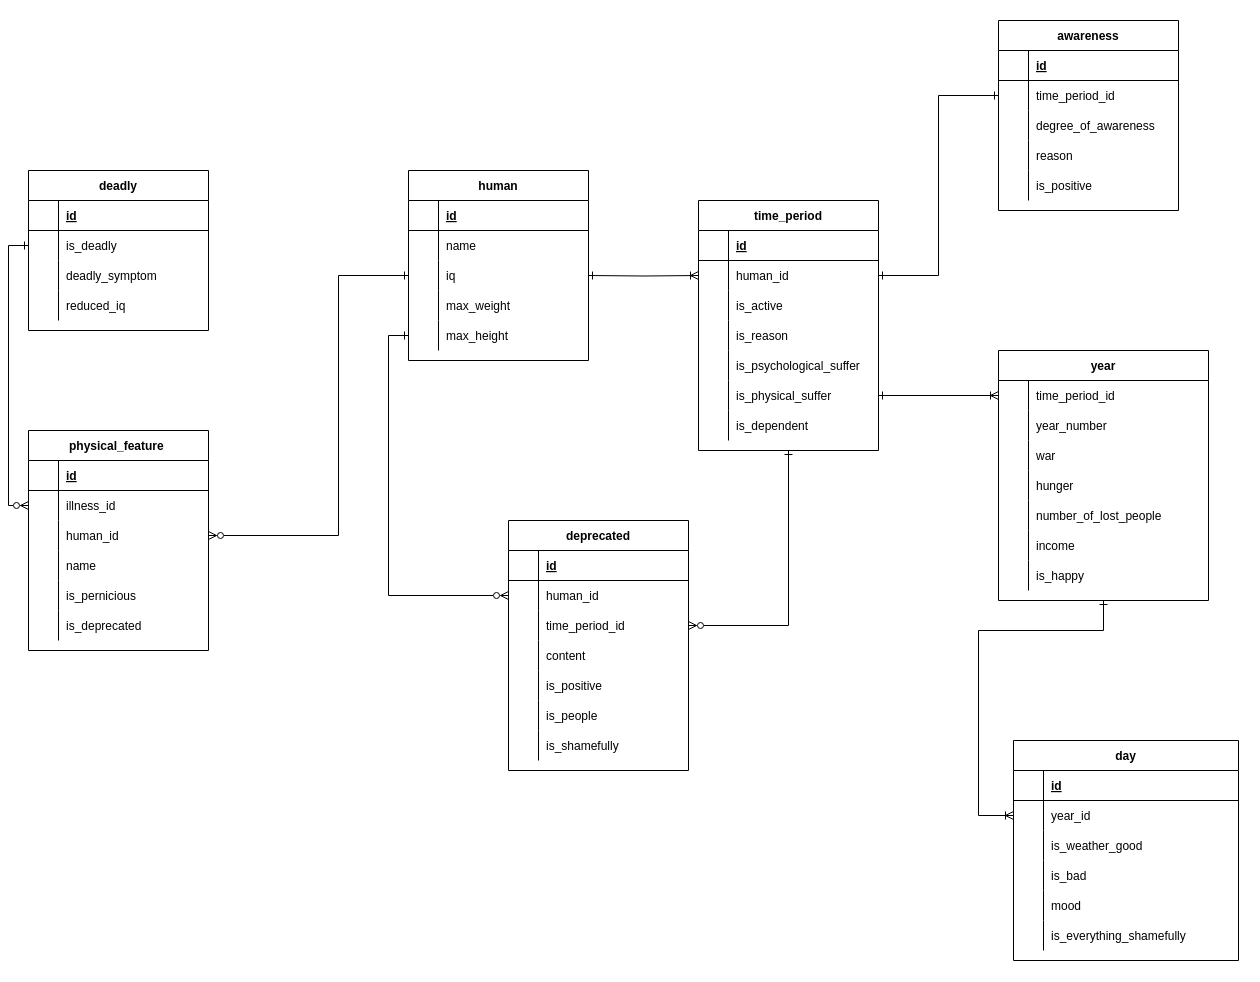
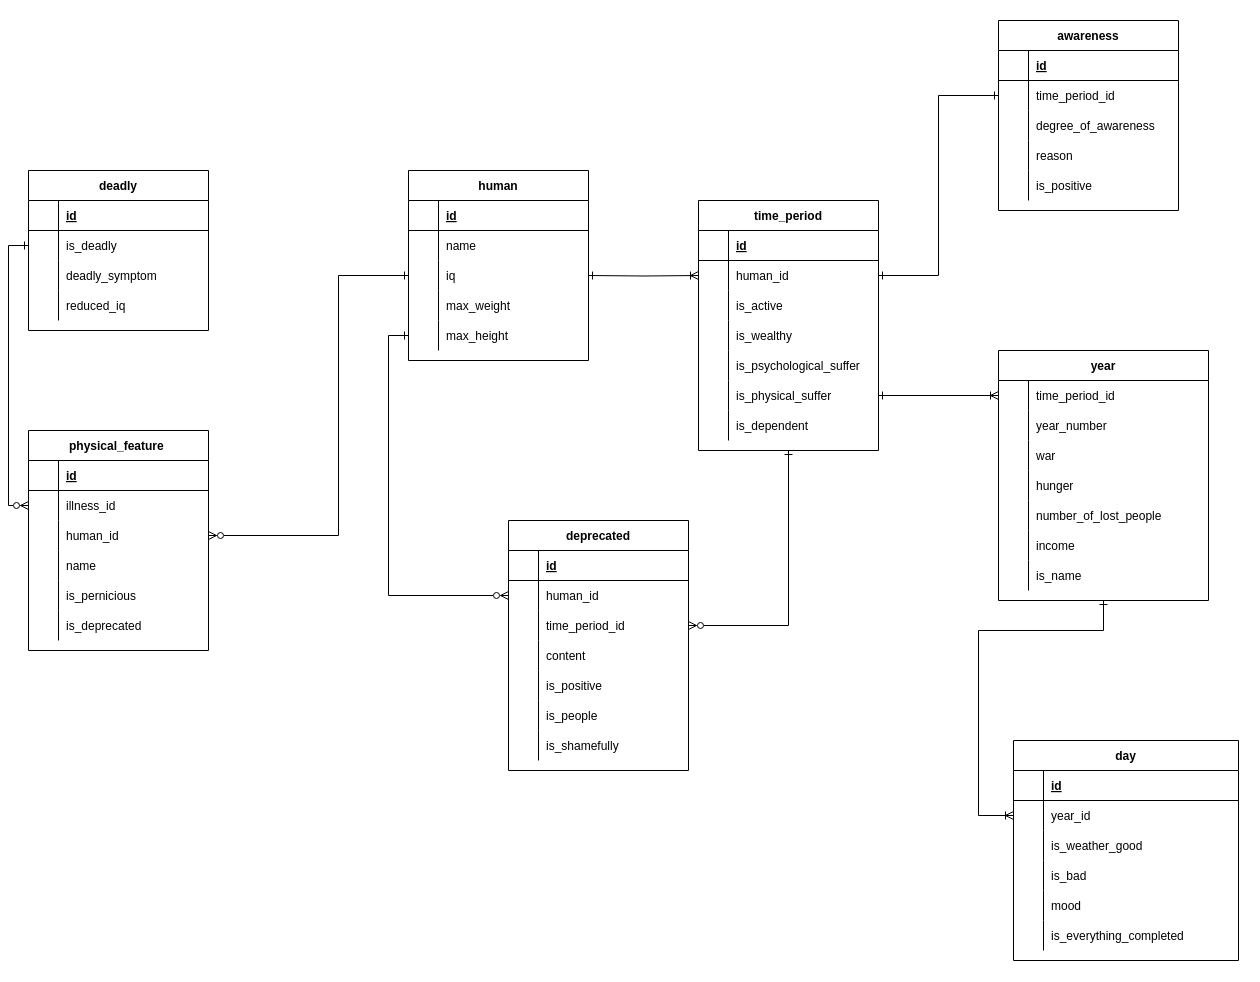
node "is_reason": label "is_reason" -> "is_wealthy"
node "is_happy": label "is_happy" -> "is_name"
node "is_everything_shamefully": label "is_everything_shamefully" -> "is_everything_completed"
